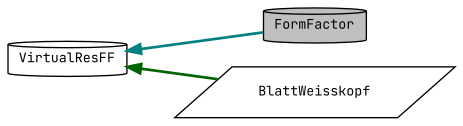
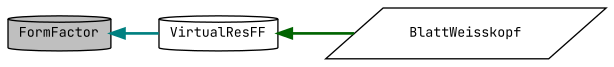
edge "FormFactor" -> "VirtualResFF": reversed
